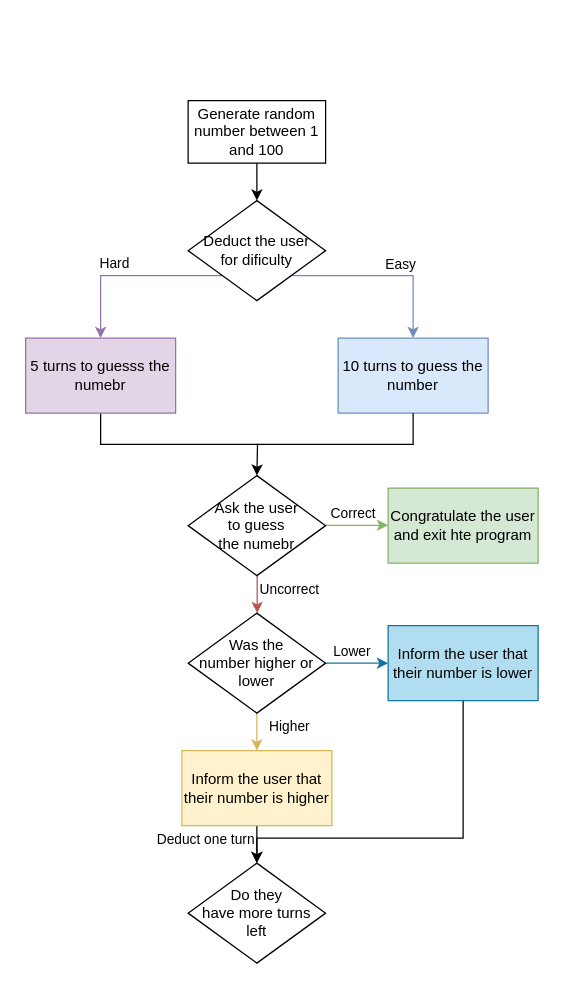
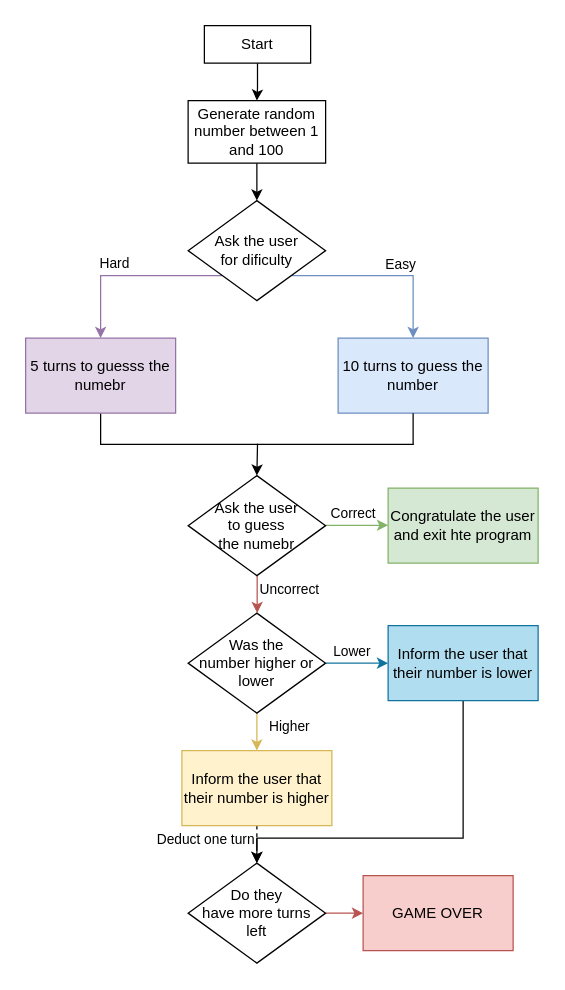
node "Start": added
edge "Start" -> "Generate random number between 1 and 100": added
node "Deduct the user for dificulty": label "Deduct the user for dificulty" -> "Ask the user for dificulty"
edge "Inform the user that their number is higher" -> "Do they have more turns left": style solid -> dashed
edge "Do they have more turns left" -> "GAME OVER": added
node "GAME OVER": added
